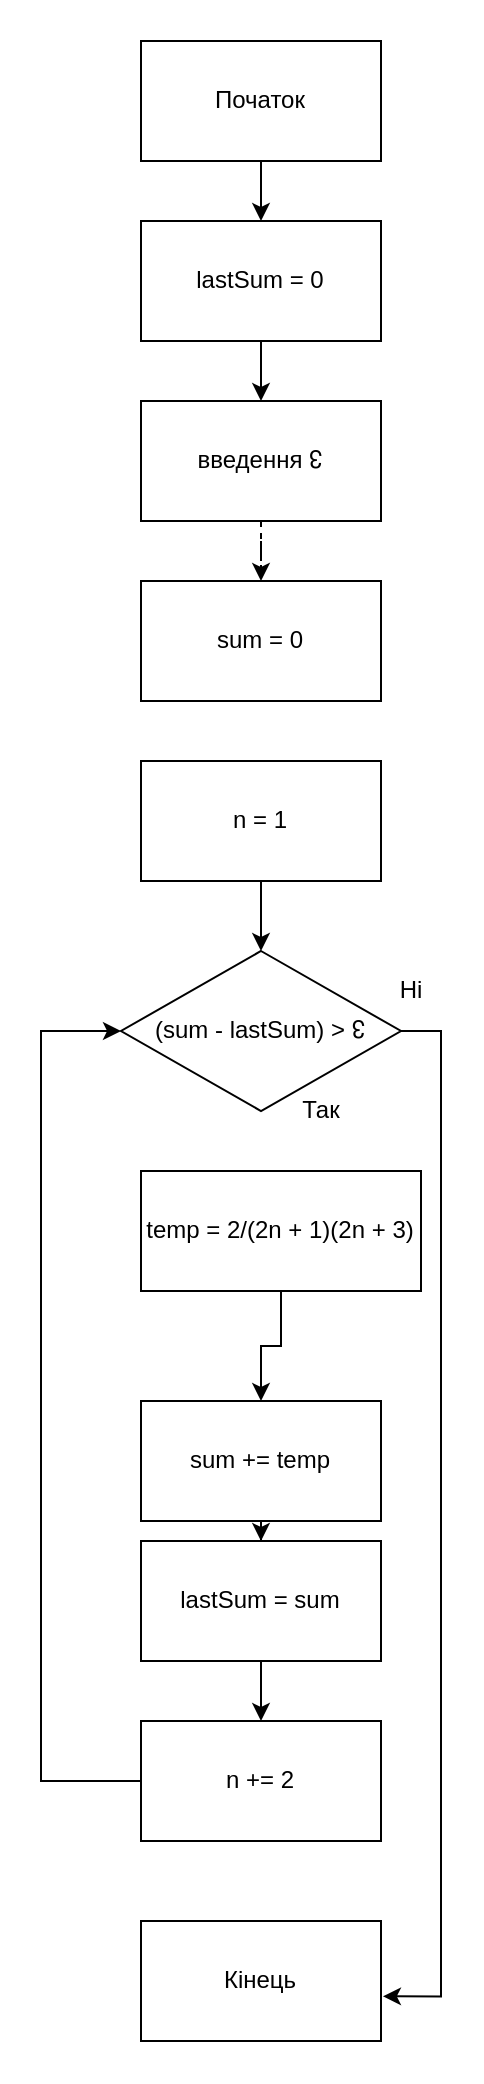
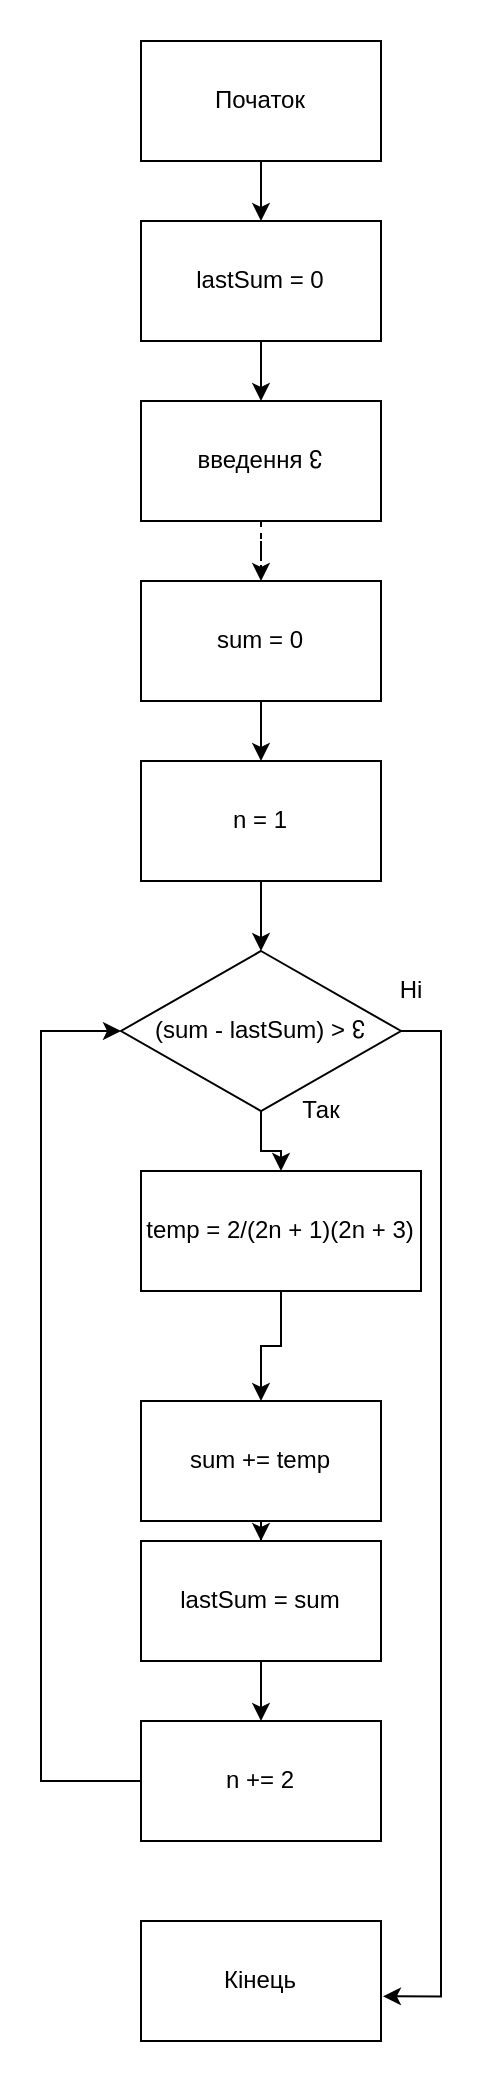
edge "sum = 0" -> "n = 1": added
edge "(sum - lastSum) > ↋" -> "temp = 2/(2n + 1)(2n + 3)": added
